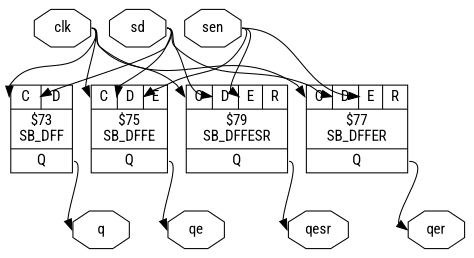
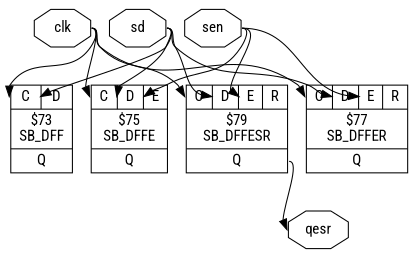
node "q": removed
node "qe": removed
node "qer": removed
